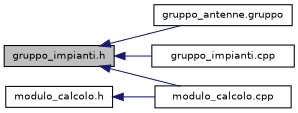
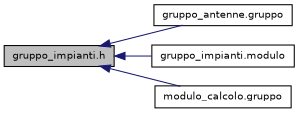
node "gruppo_impianti.cpp": label "gruppo_impianti.cpp" -> "gruppo_impianti.modulo"
node "modulo_calcolo.h": removed
node "modulo_calcolo.cpp": label "modulo_calcolo.cpp" -> "modulo_calcolo.gruppo"
